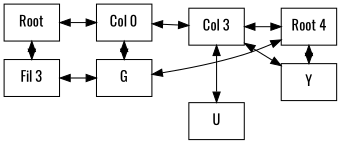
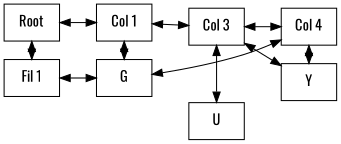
node "Col 0": label "Col 0" -> "Col 1"
node "Root 4": label "Root 4" -> "Col 4"
node "Fil 3": label "Fil 3" -> "Fil 1"
